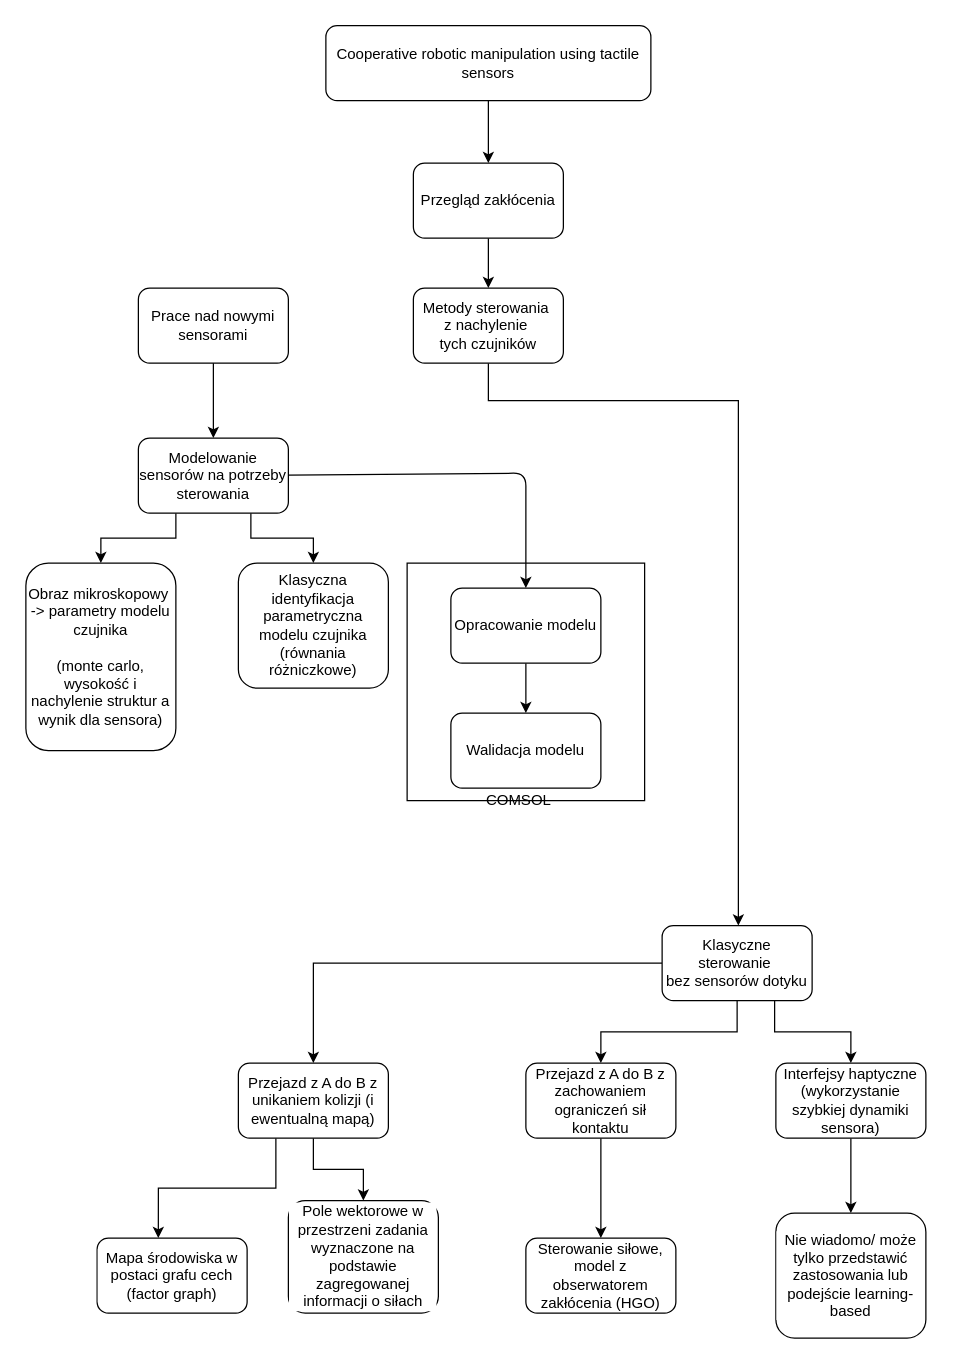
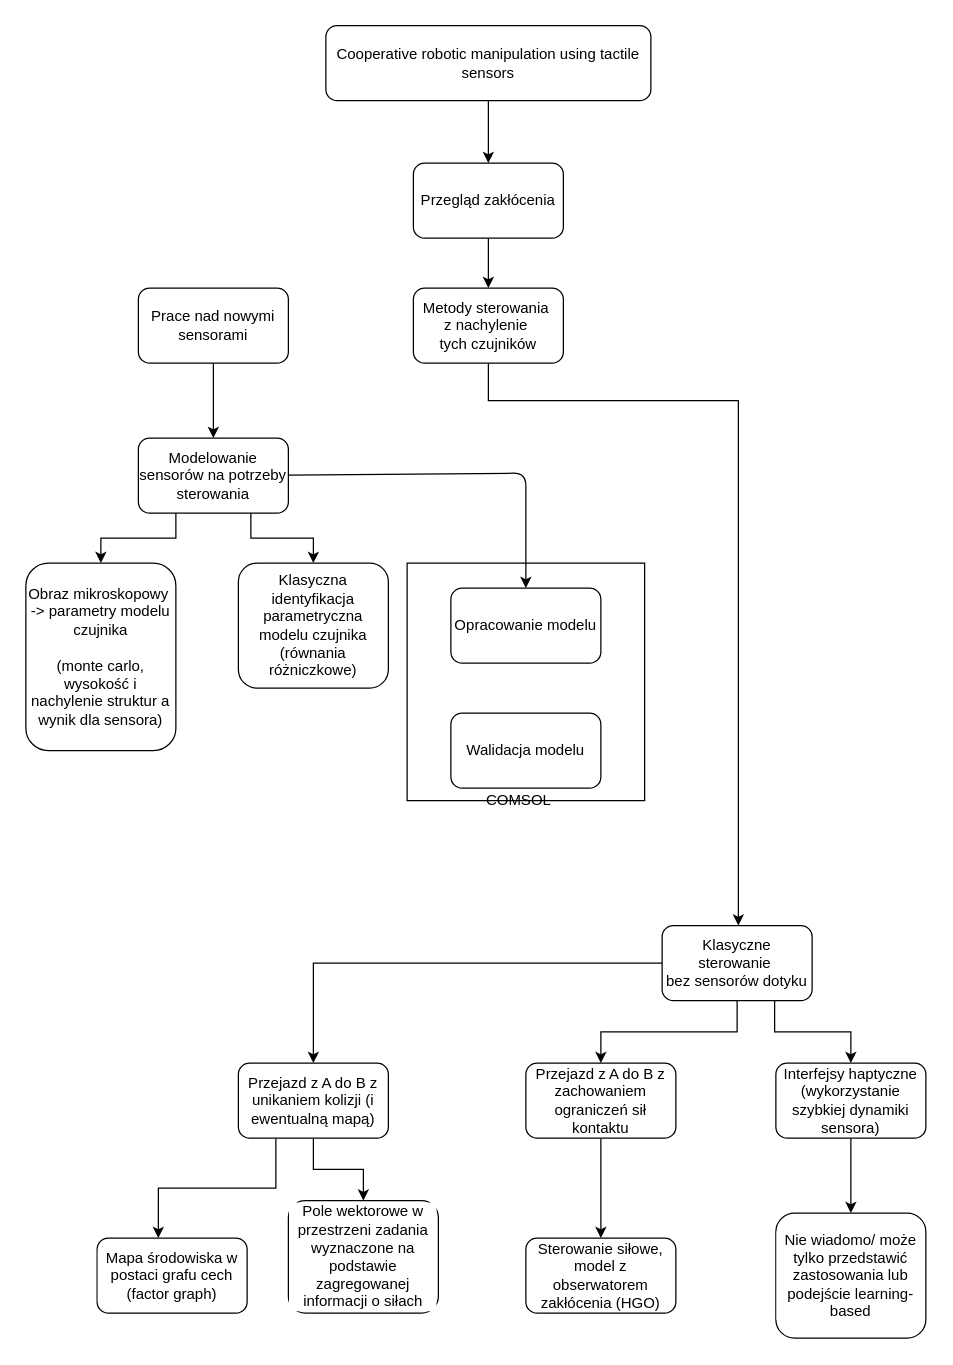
edge "Opracowanie modelu" -> "Walidacja modelu": removed
